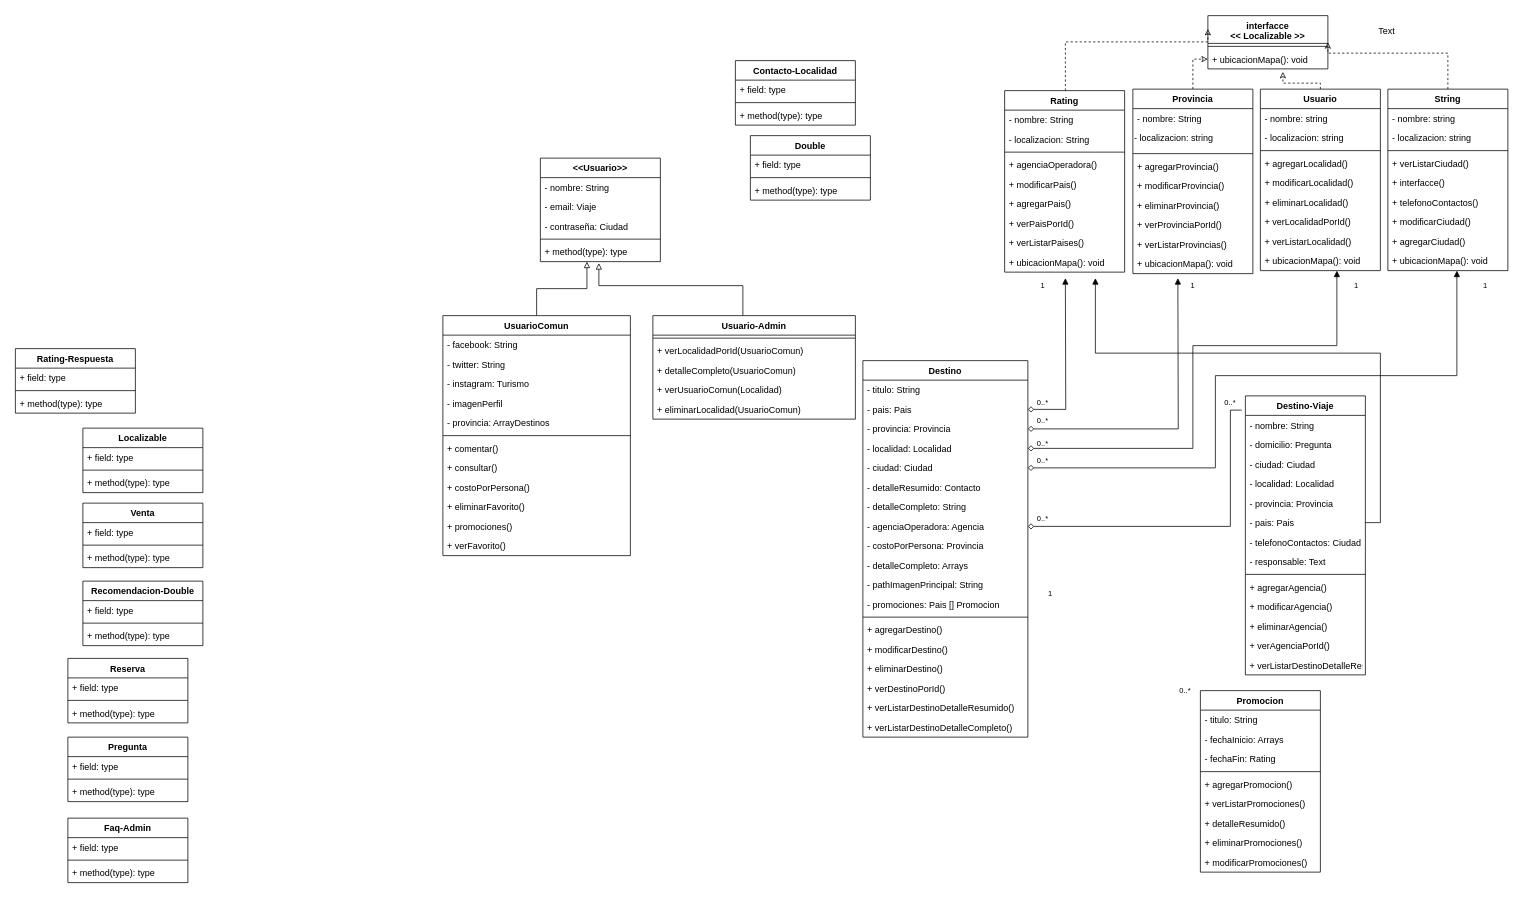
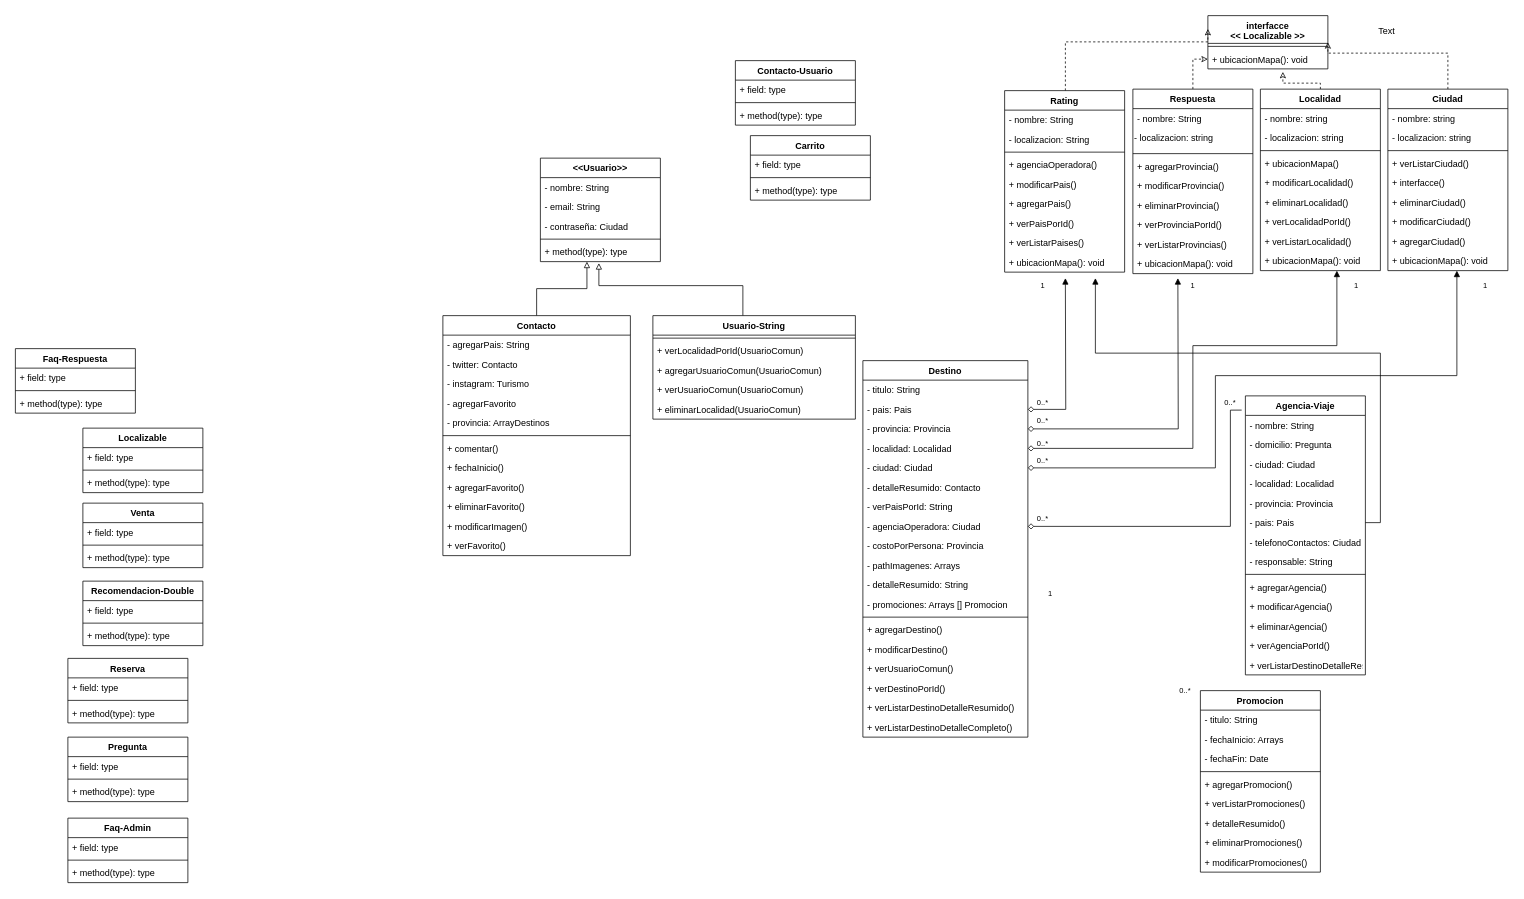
node "Contacto-Localidad": label "Contacto-Localidad" -> "Contacto-Usuario"
node "Provincia": label "Provincia" -> "Respuesta"
node "Usuario": label "Usuario" -> "Localidad"
node "String": label "String" -> "Ciudad"
node "Double": label "Double" -> "Carrito"
node "+ agregarLocalidad()": label "+ agregarLocalidad()" -> "+ ubicacionMapa()"
node "+ telefonoContactos()": label "+ telefonoContactos()" -> "+ eliminarCiudad()"
node "- email: Viaje": label "- email: Viaje" -> "- email: String"
node "UsuarioComun": label "UsuarioComun" -> "Contacto"
node "Usuario-Admin": label "Usuario-Admin" -> "Usuario-String"
node "- facebook: String": label "- facebook: String" -> "- agregarPais: String"
node "Rating-Respuesta": label "Rating-Respuesta" -> "Faq-Respuesta"
node "- twitter: String": label "- twitter: String" -> "- twitter: Contacto"
node "+ detalleCompleto(UsuarioComun)": label "+ detalleCompleto(UsuarioComun)" -> "+ agregarUsuarioComun(UsuarioComun)"
node "+ verUsuarioComun(Localidad)": label "+ verUsuarioComun(Localidad)" -> "+ verUsuarioComun(UsuarioComun)"
node "- imagenPerfil": label "- imagenPerfil" -> "- agregarFavorito"
node "Destino-Viaje": label "Destino-Viaje" -> "Agencia-Viaje"
node "+ consultar()": label "+ consultar()" -> "+ fechaInicio()"
node "+ costoPorPersona()": label "+ costoPorPersona()" -> "+ agregarFavorito()"
node "- detalleCompleto: String": label "- detalleCompleto: String" -> "- verPaisPorId: String"
node "+ promociones()": label "+ promociones()" -> "+ modificarImagen()"
node "- agenciaOperadora: Agencia": label "- agenciaOperadora: Agencia" -> "- agenciaOperadora: Ciudad"
node "- responsable: Text": label "- responsable: Text" -> "- responsable: String"
node "- detalleCompleto: Arrays": label "- detalleCompleto: Arrays" -> "- pathImagenes: Arrays"
node "- pathImagenPrincipal: String": label "- pathImagenPrincipal: String" -> "- detalleResumido: String"
node "- promociones: Pais [] Promocion": label "- promociones: Pais [] Promocion" -> "- promociones: Arrays [] Promocion"
node "+ eliminarDestino()": label "+ eliminarDestino()" -> "+ verUsuarioComun()"
node "- fechaFin: Rating": label "- fechaFin: Rating" -> "- fechaFin: Date"
